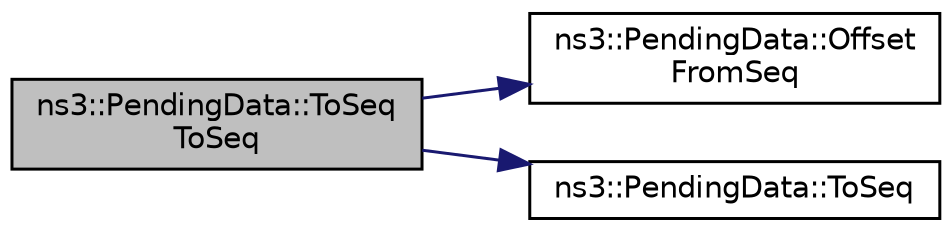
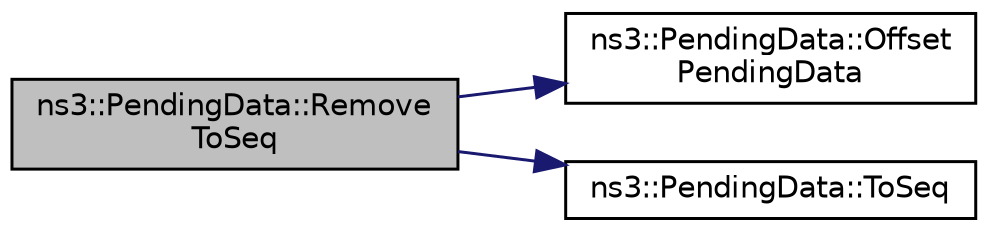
node "ns3::PendingData::Offset FromSeq": label "ns3::PendingData::Offset FromSeq" -> "ns3::PendingData::Offset PendingData"
node "ns3::PendingData::ToSeq ToSeq": label "ns3::PendingData::ToSeq ToSeq" -> "ns3::PendingData::Remove ToSeq"
